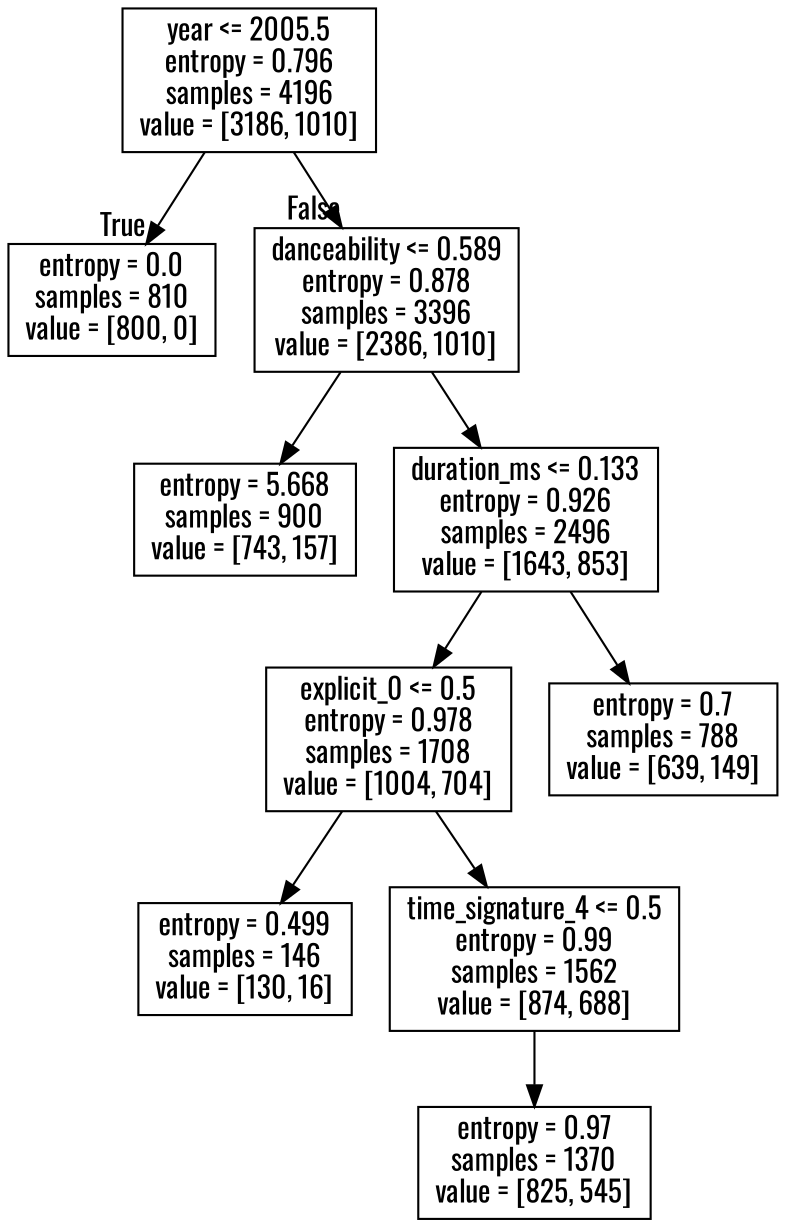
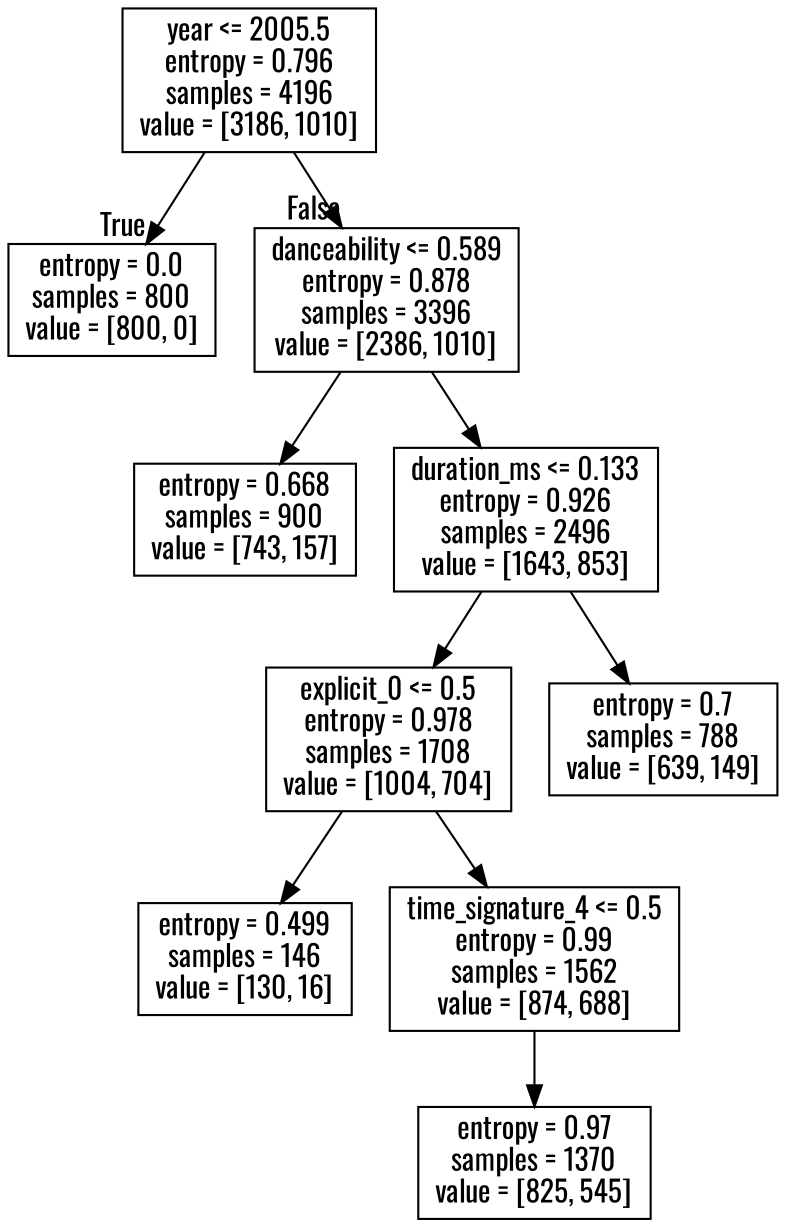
node "entropy = 0.0 samples = 810 value = [800, 0]": label "entropy = 0.0 samples = 810 value = [800, 0]" -> "entropy = 0.0 samples = 800 value = [800, 0]"
node "entropy = 5.668 samples = 900 value = [743, 157]": label "entropy = 5.668 samples = 900 value = [743, 157]" -> "entropy = 0.668 samples = 900 value = [743, 157]"
